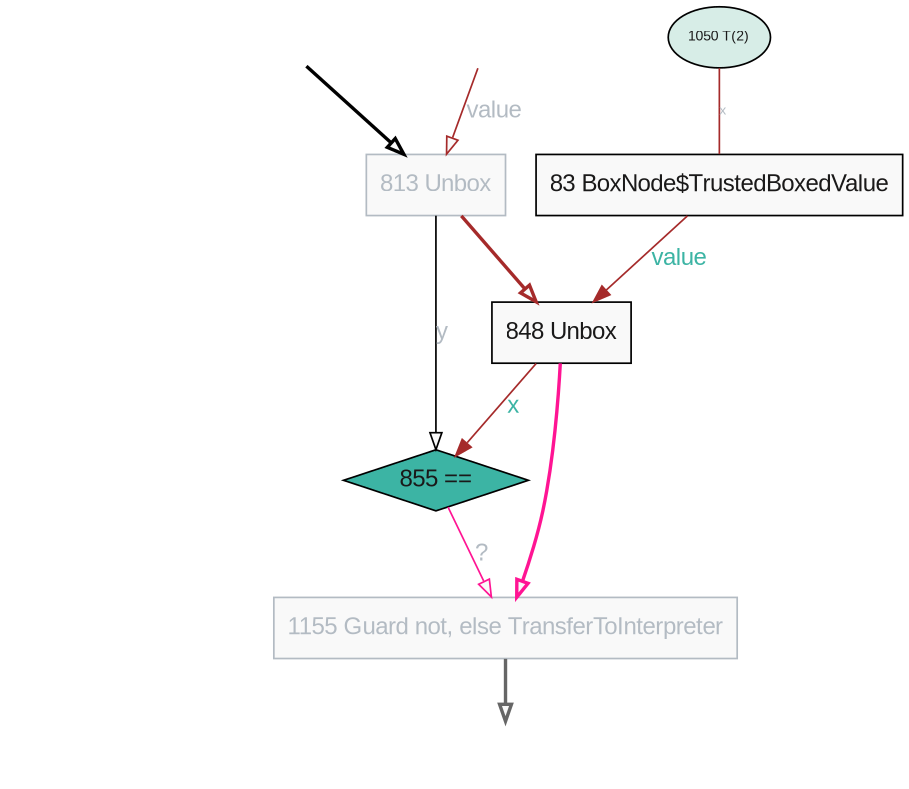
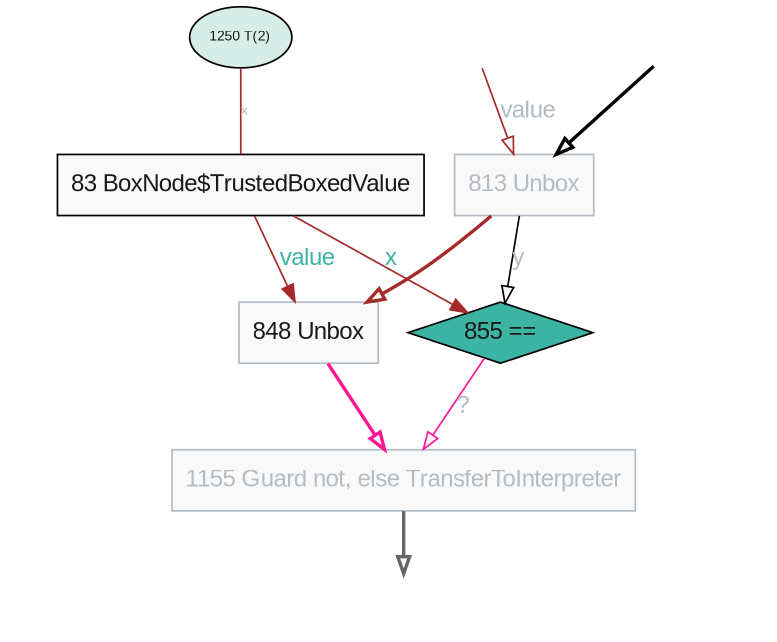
node "1050 T(2)": label "1050 T(2)" -> "1250 T(2)"
node "848 Unbox": color black -> #b3bbc3
edge "848 Unbox" -> "855 ==": now "83 BoxNode$TrustedBoxedValue" -> "855 =="
